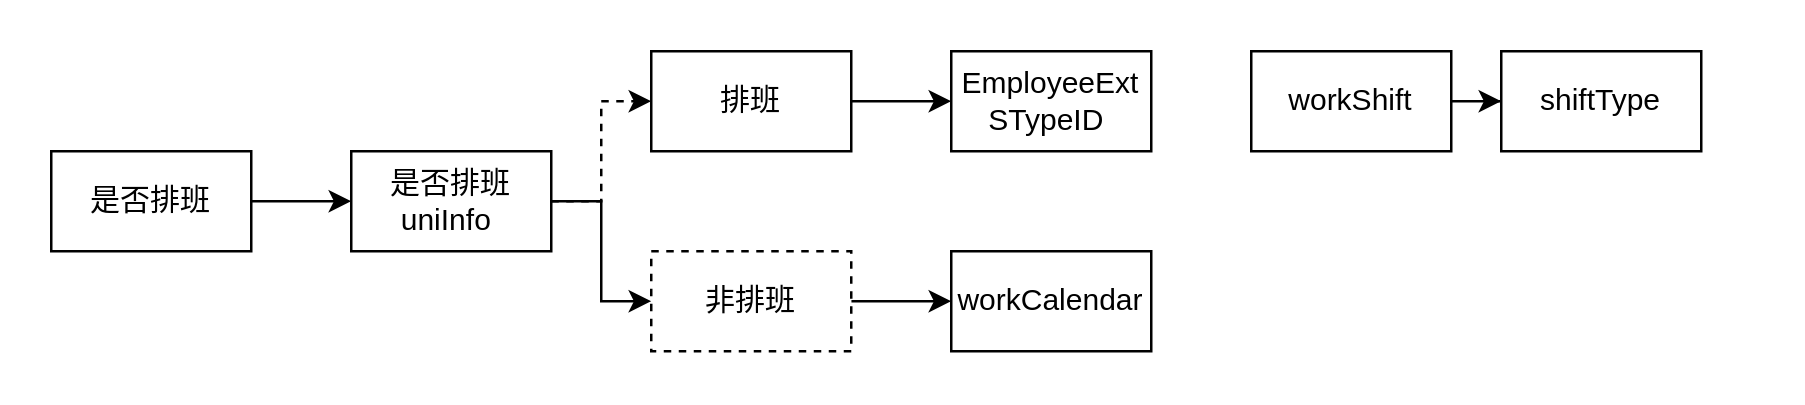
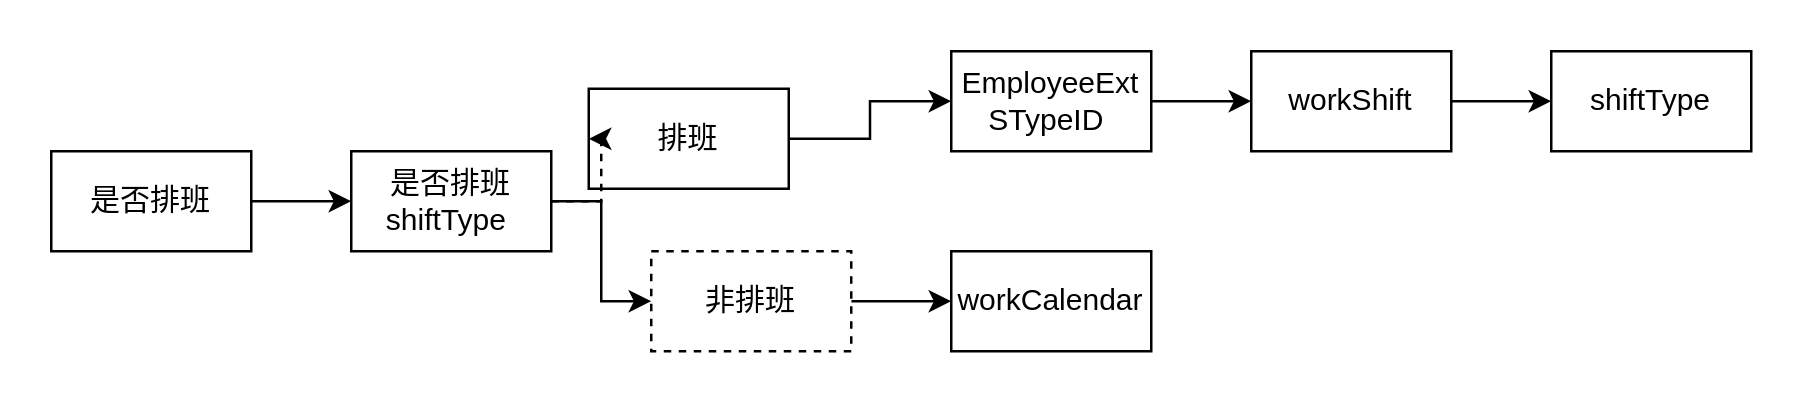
node "排班": moved (751, 101) -> (689, 139)
edge "EmployeeExt STypeID" -> "workShift": added
node "shiftType": moved (1601, 101) -> (1651, 101)
node "是否排班 uniInfo": label "是否排班 uniInfo" -> "是否排班 shiftType"
